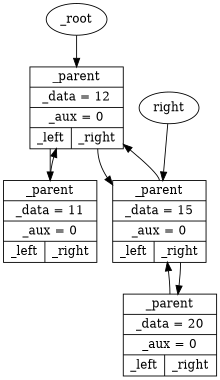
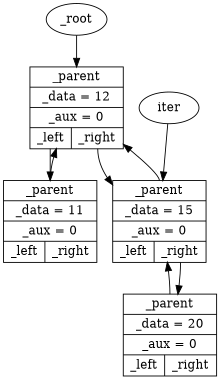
node "right": label "right" -> "iter"
